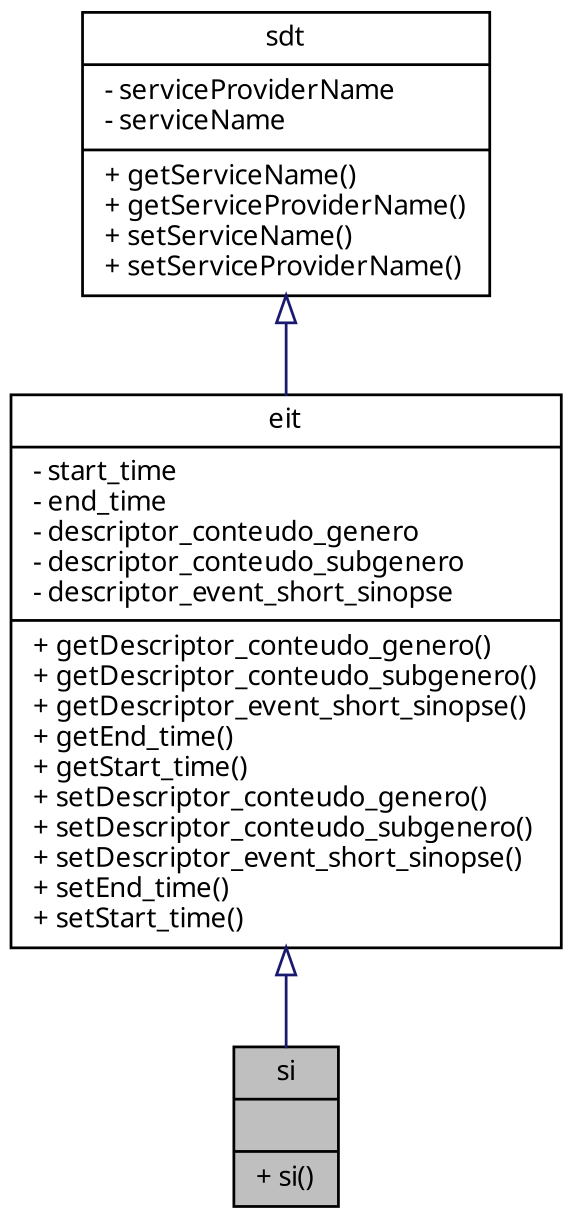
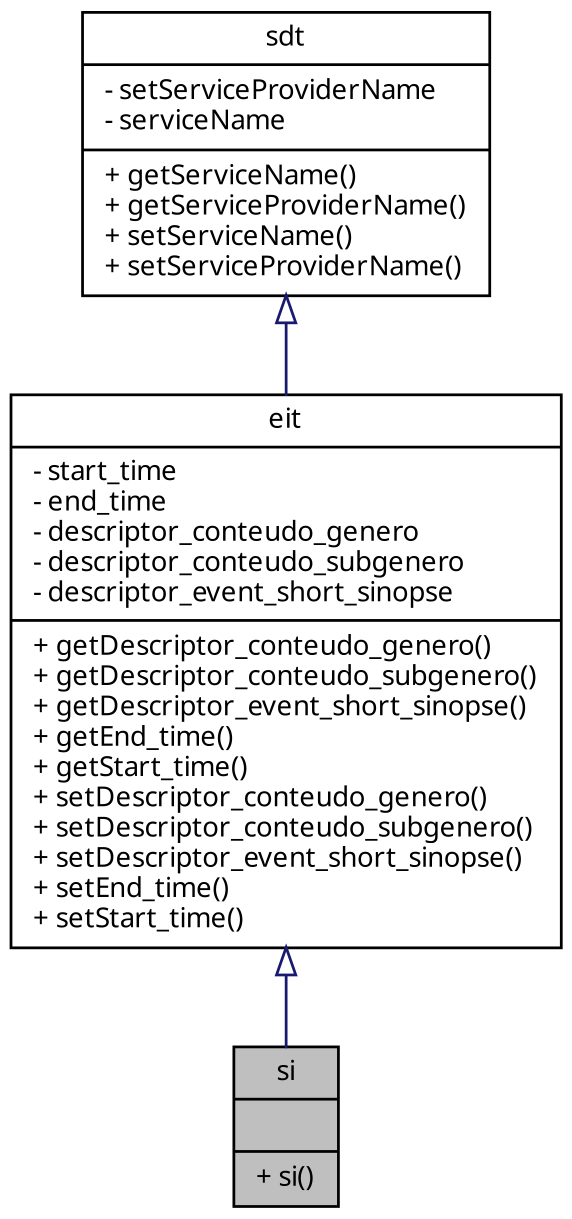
node "sdt": text "- serviceProviderName" -> "- setServiceProviderName"
